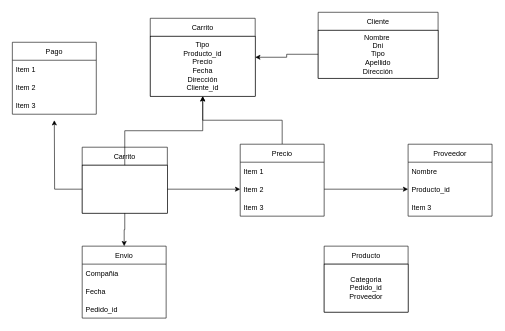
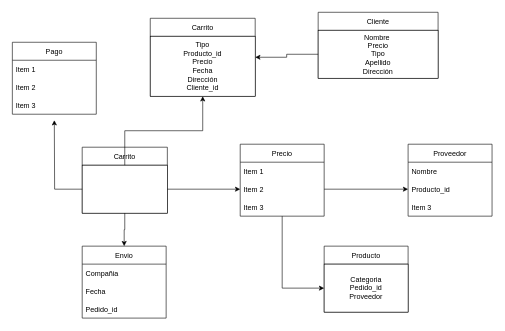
node "Nombre Dni Tipo Apellido Dirección": label "Nombre Dni Tipo Apellido Dirección" -> "Nombre Precio Tipo Apellido Dirección"
edge "Precio" -> "Tipo Producto_id Precio Fecha Dirección Cliente_id": now "Precio" -> "Categoria Pedido_id Proveedor"
